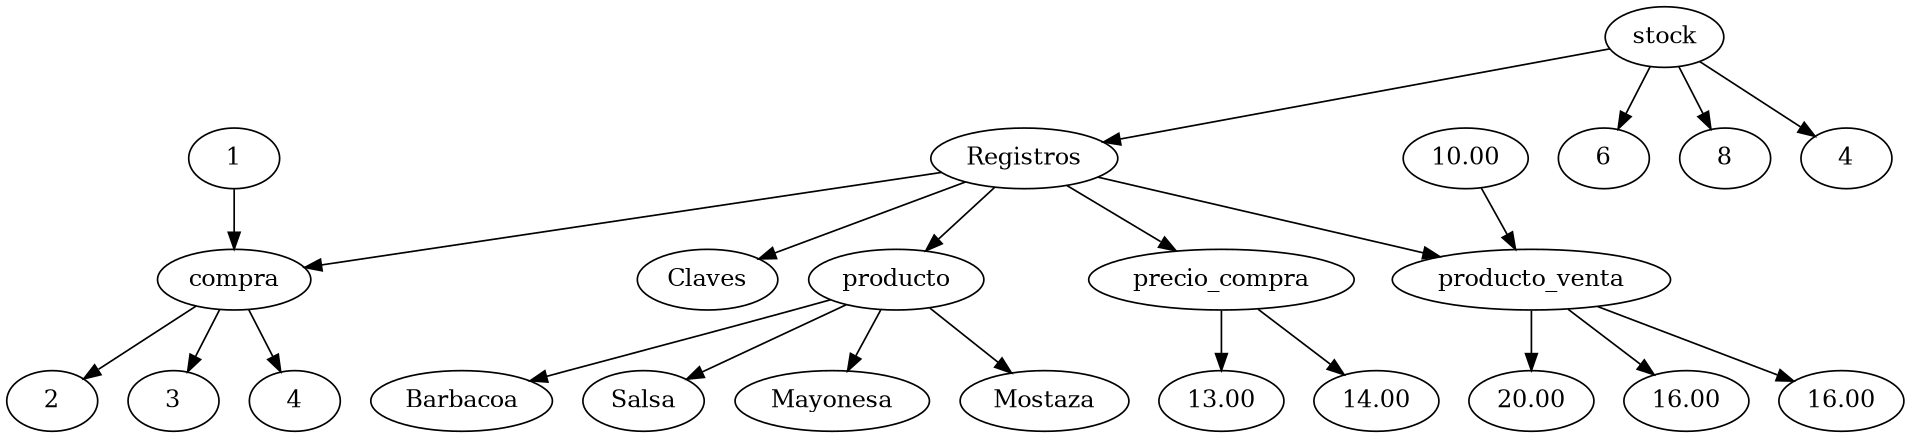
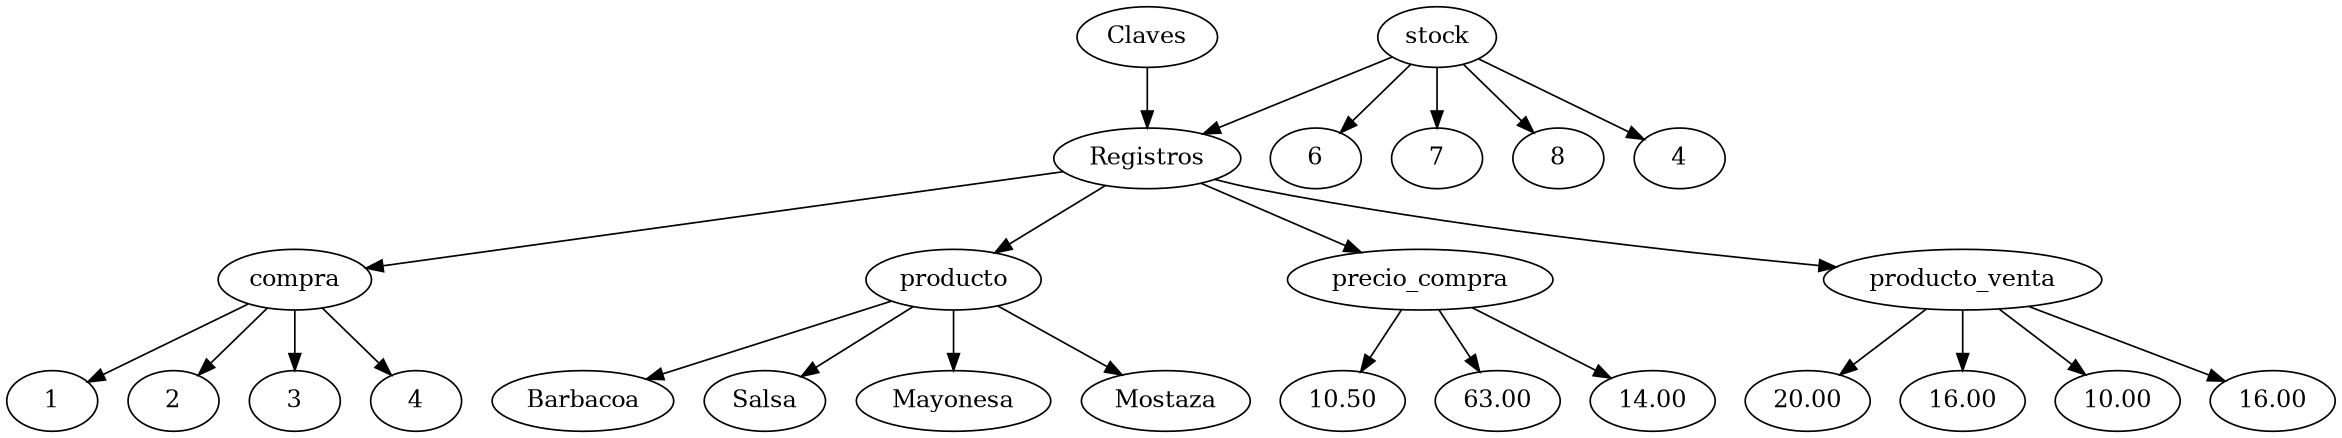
node "7": added
edge "1" -> "compra": reversed
edge "10.00" -> "producto_venta": reversed
edge "Registros" -> "Claves": reversed
node "13.00": label "13.00" -> "63.00"
node "10.50": added
